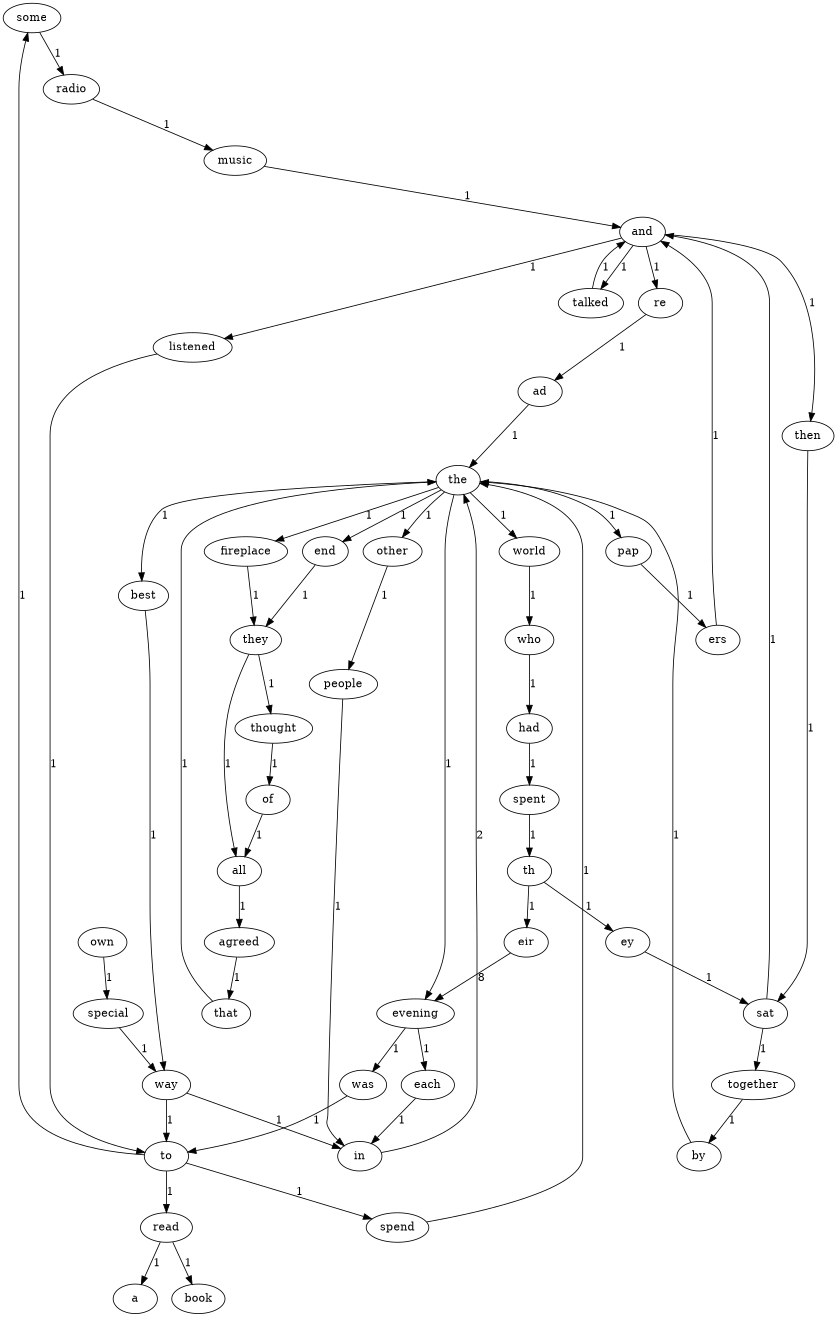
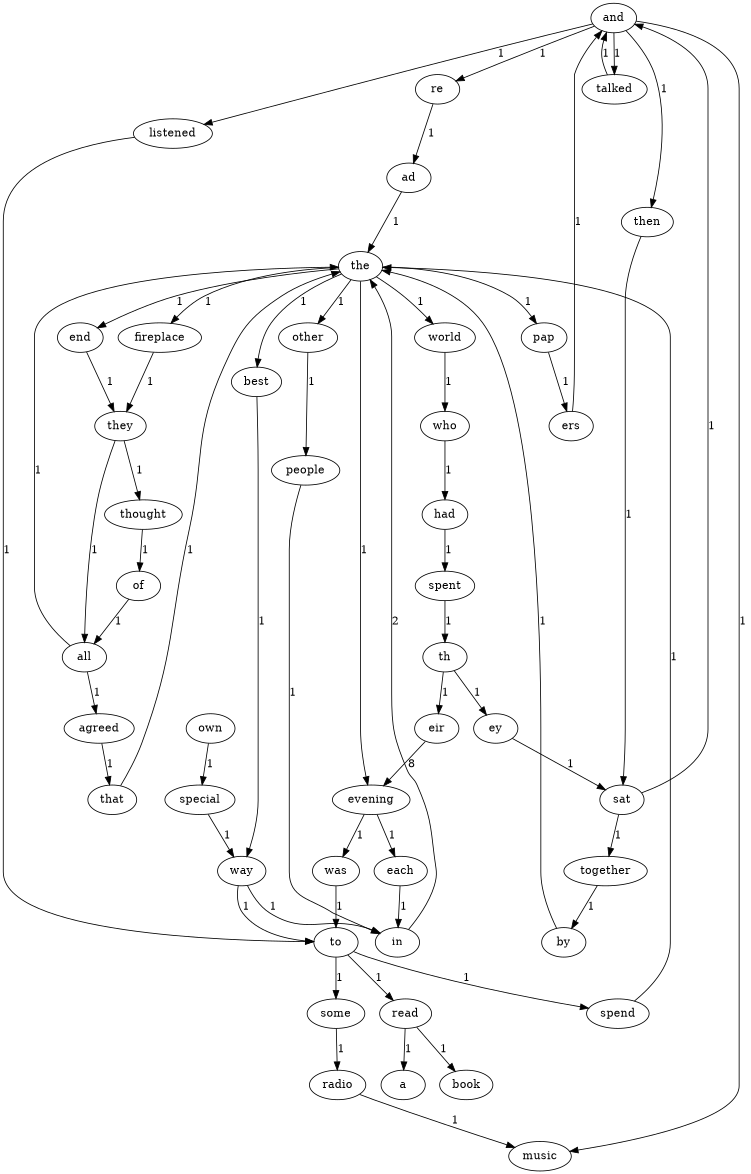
edge "music" -> "and": reversed
edge "all" -> "the": added, label "1"
